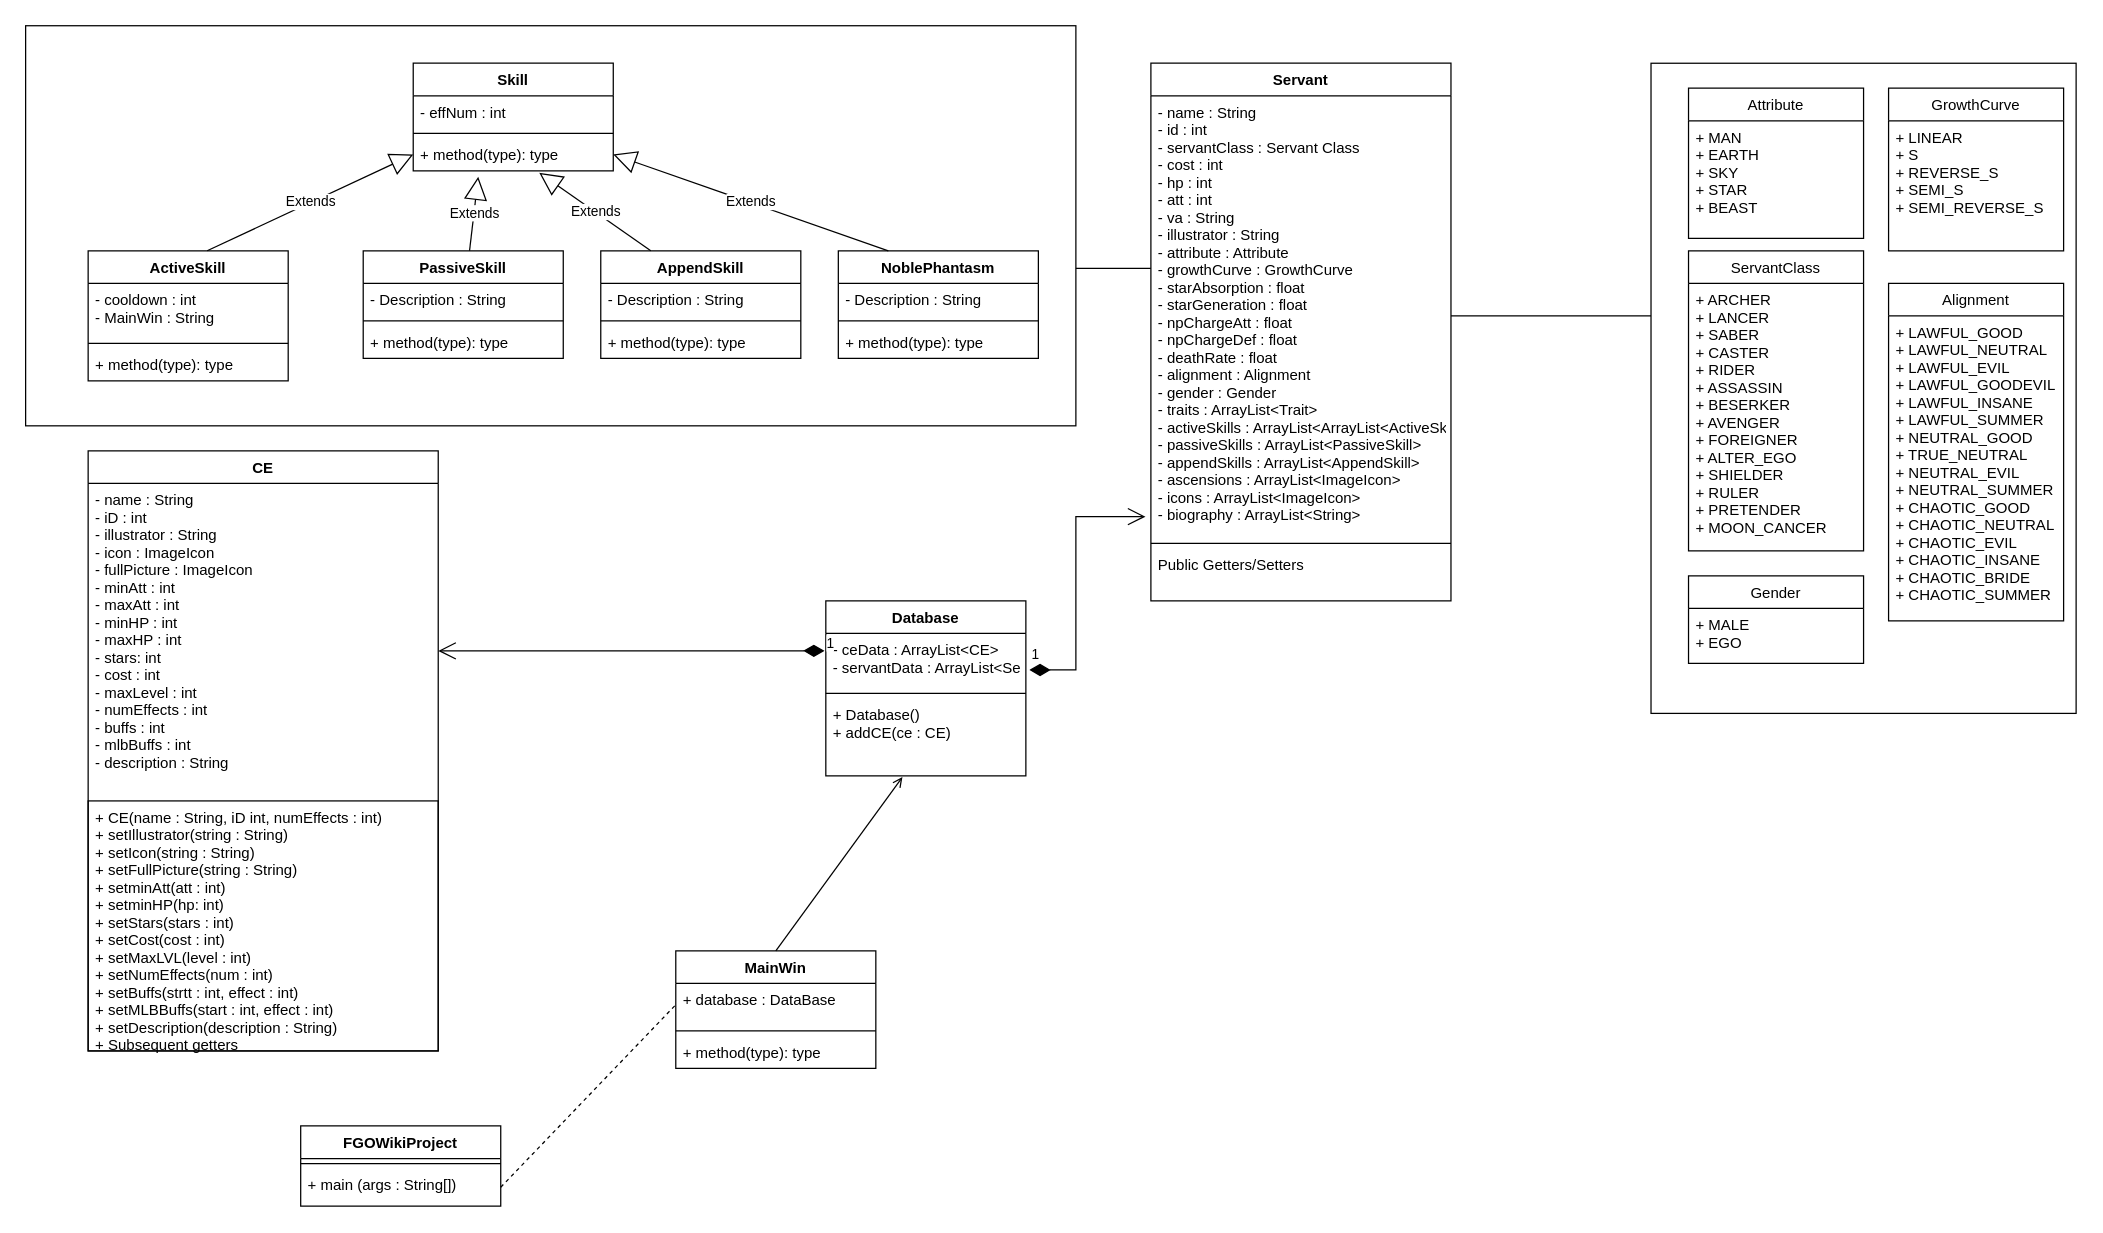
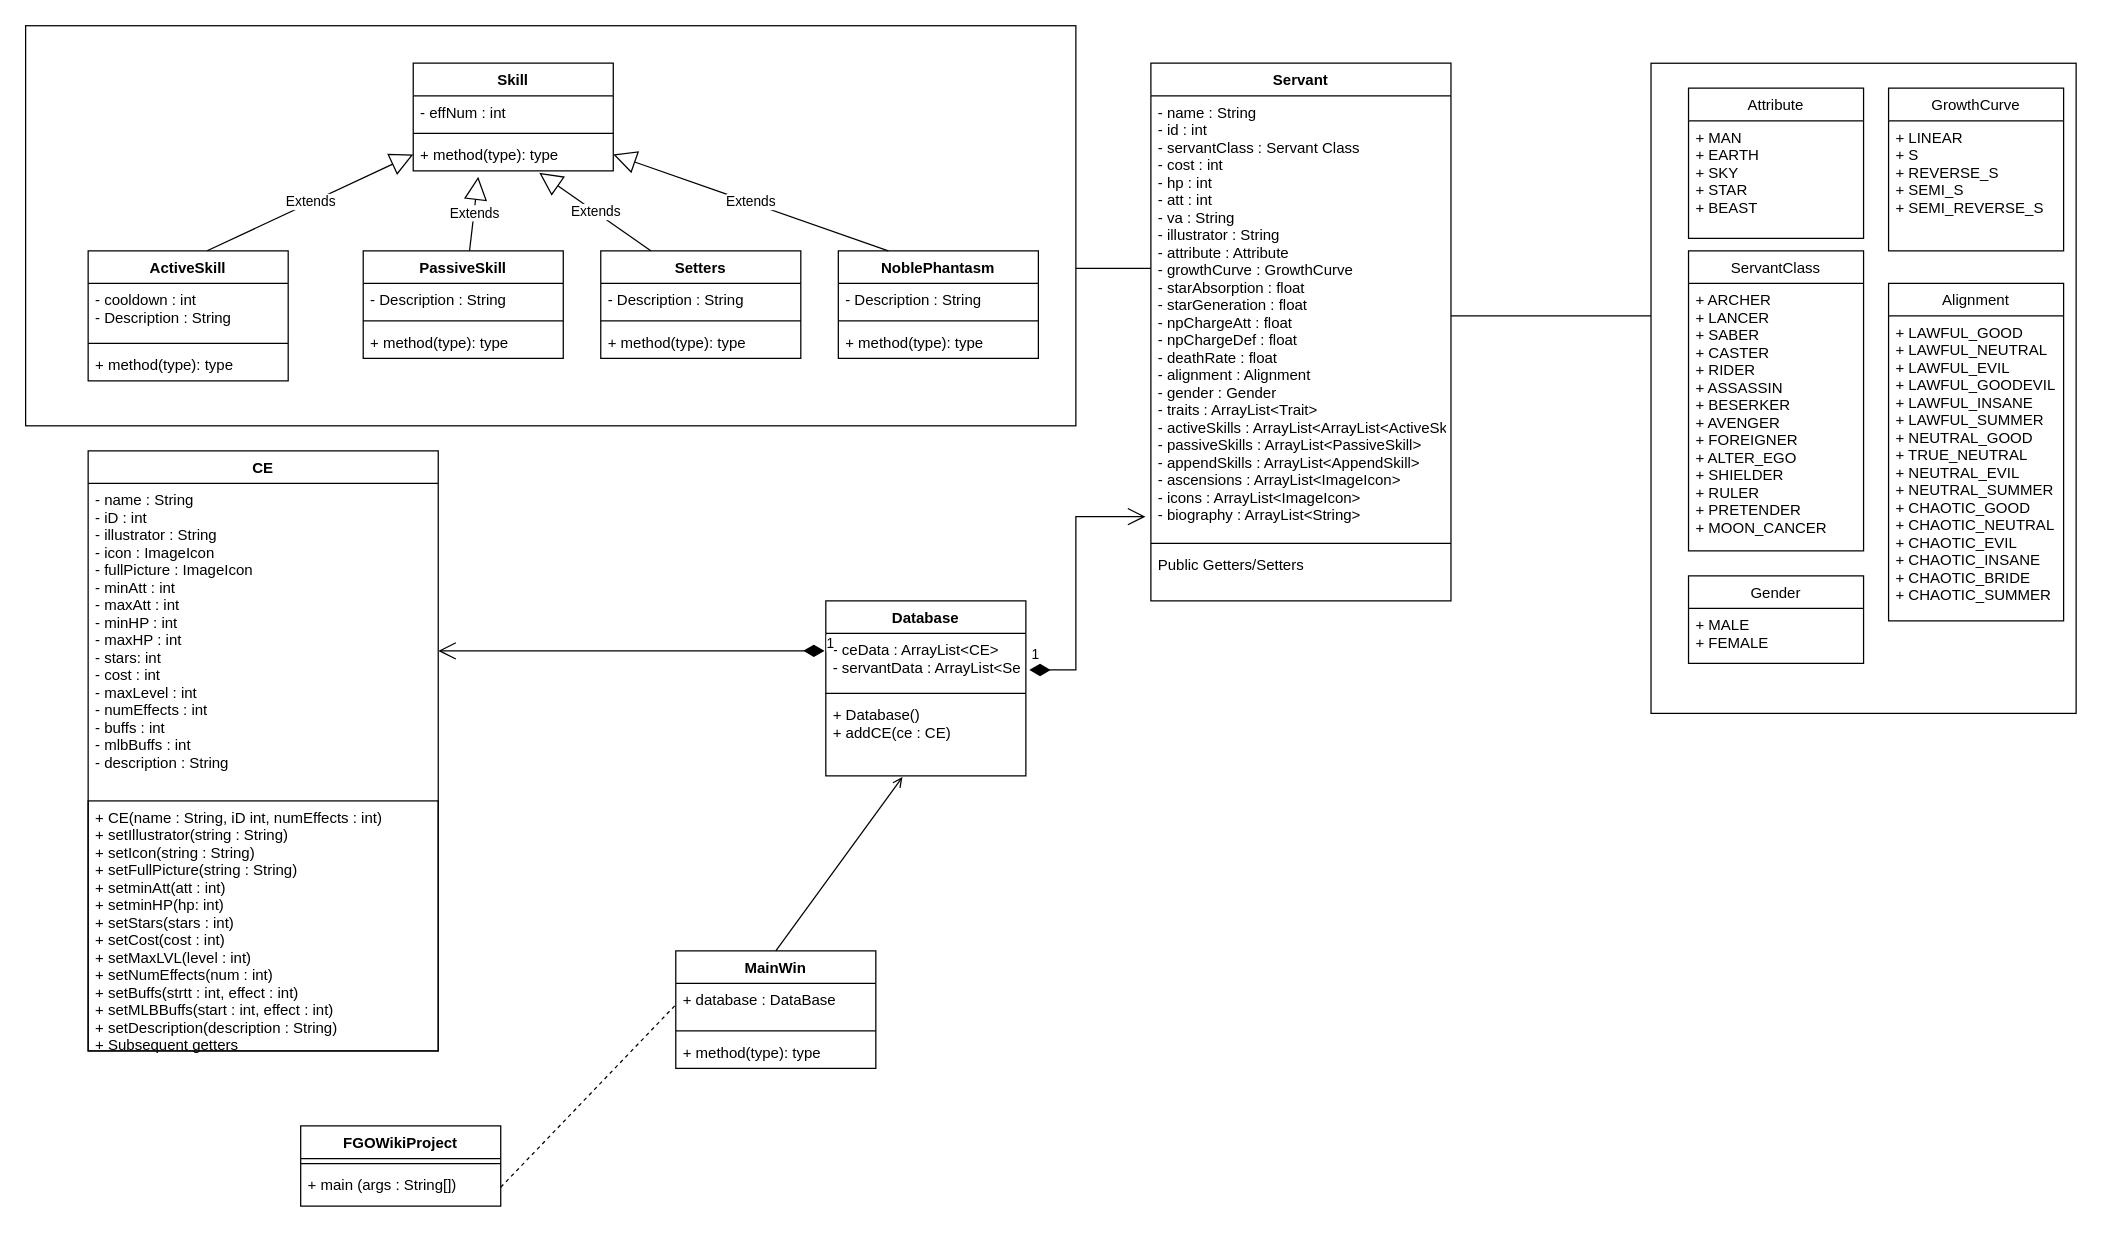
node "AppendSkill": label "AppendSkill" -> "Setters"
node "- cooldown : int - MainWin : String": label "- cooldown : int - MainWin : String" -> "- cooldown : int - Description : String"
node "+ MALE + EGO": label "+ MALE + EGO" -> "+ MALE + FEMALE"
